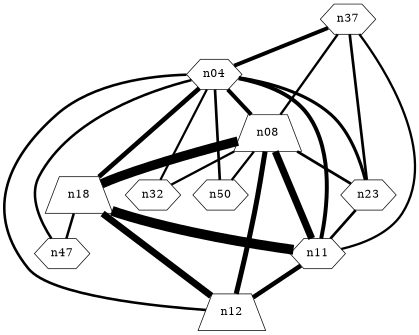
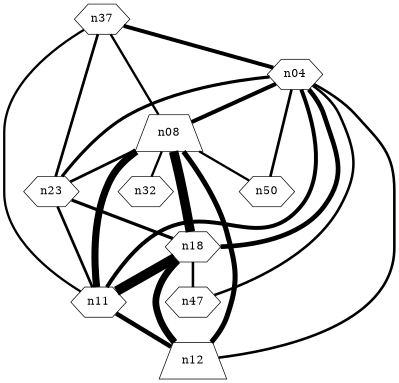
edge "n04" -- "n32": removed
node "n18": shape trapezium -> hexagon
edge "n23" -- "n18": added
